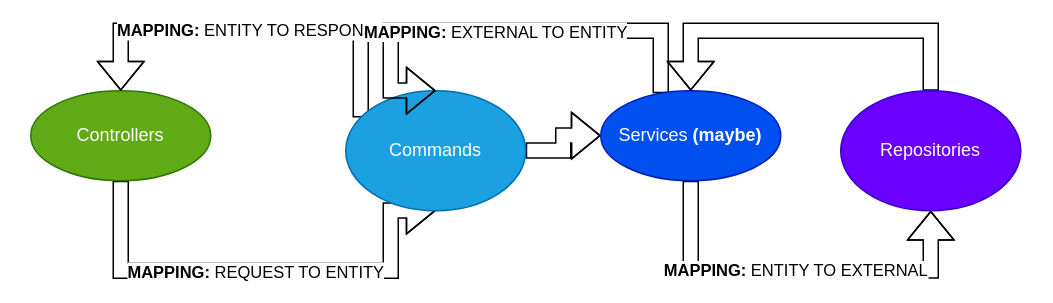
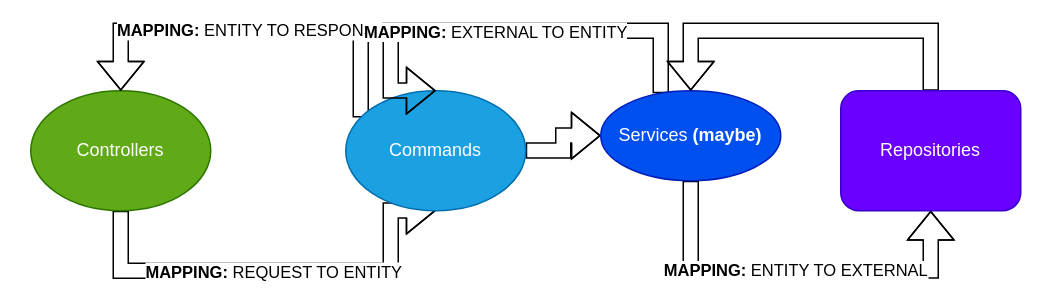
node "Controllers": size 180x90 -> 180x120
node "Repositories": shape ellipse -> rounded rectangle
